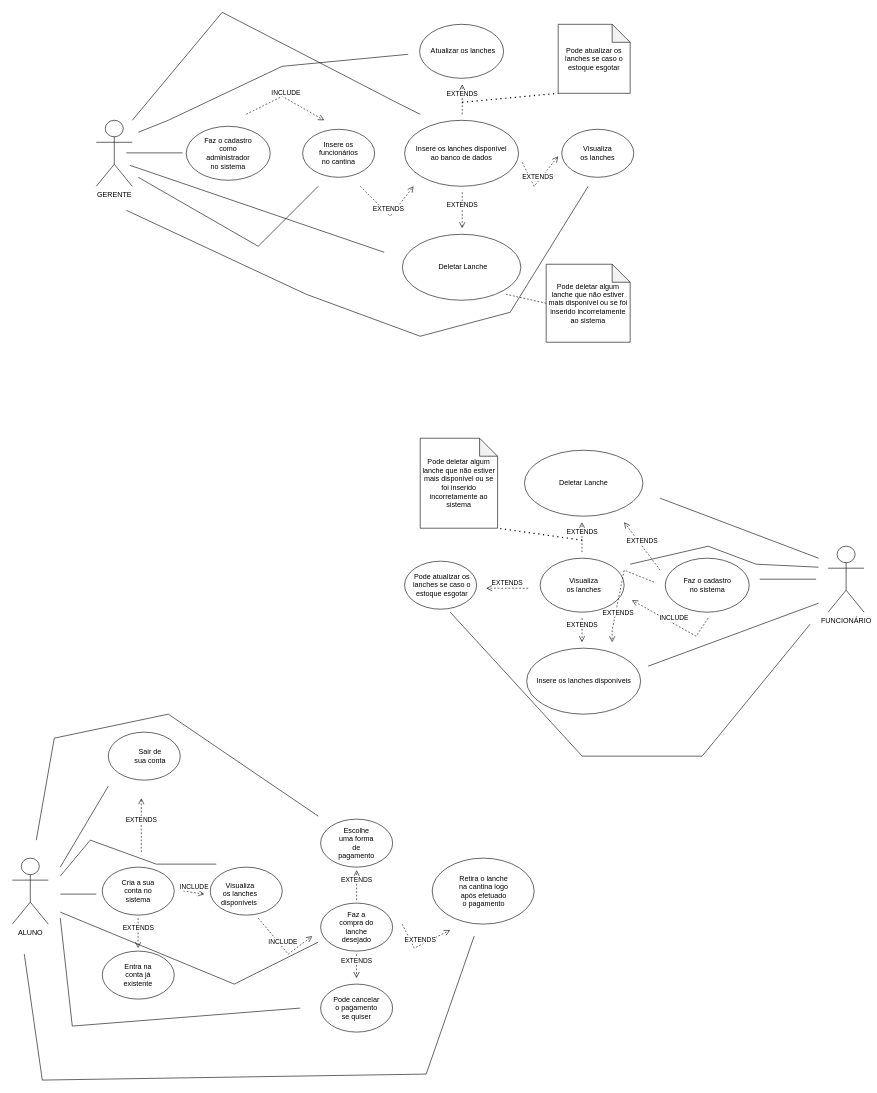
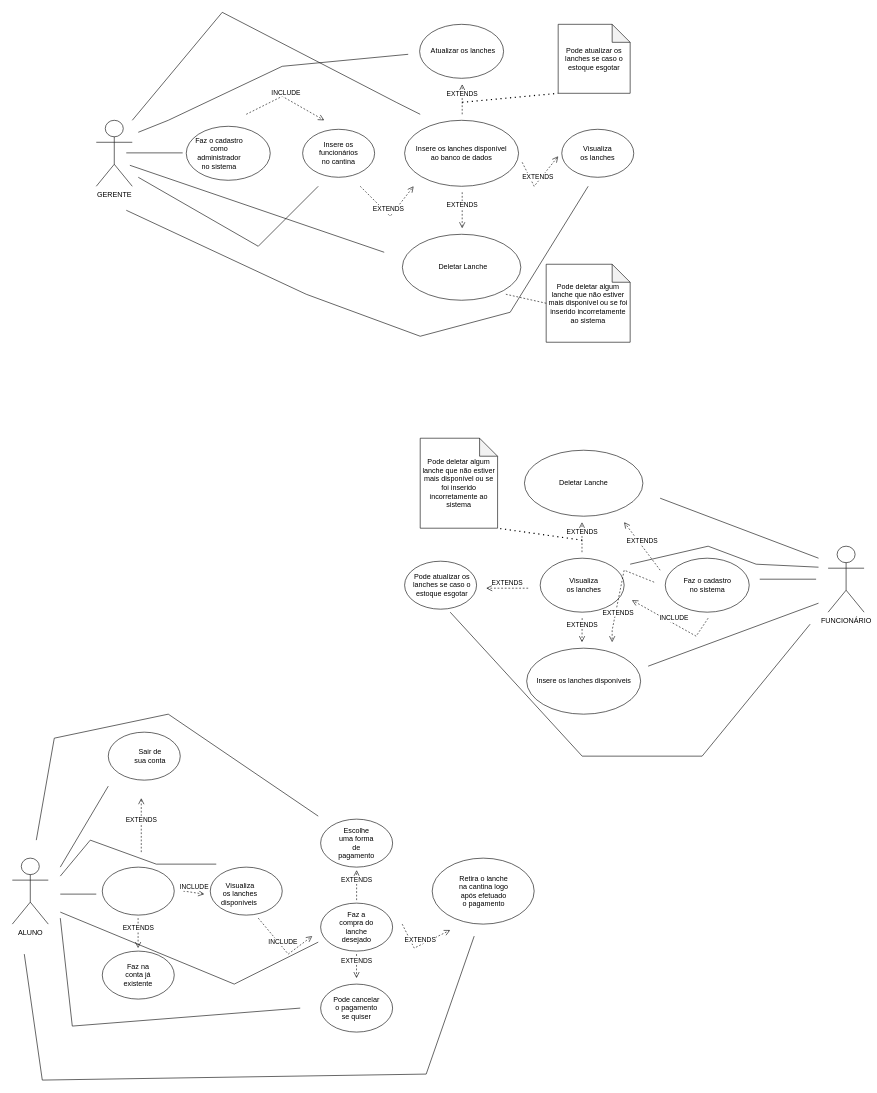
node "Faz o cadastro como administrador no sistema": moved (228, 153) -> (219, 153)
node "Cria a sua conta no sistema": removed
node "Entra na conta já existente": label "Entra na conta já existente" -> "Faz na conta já existente"
